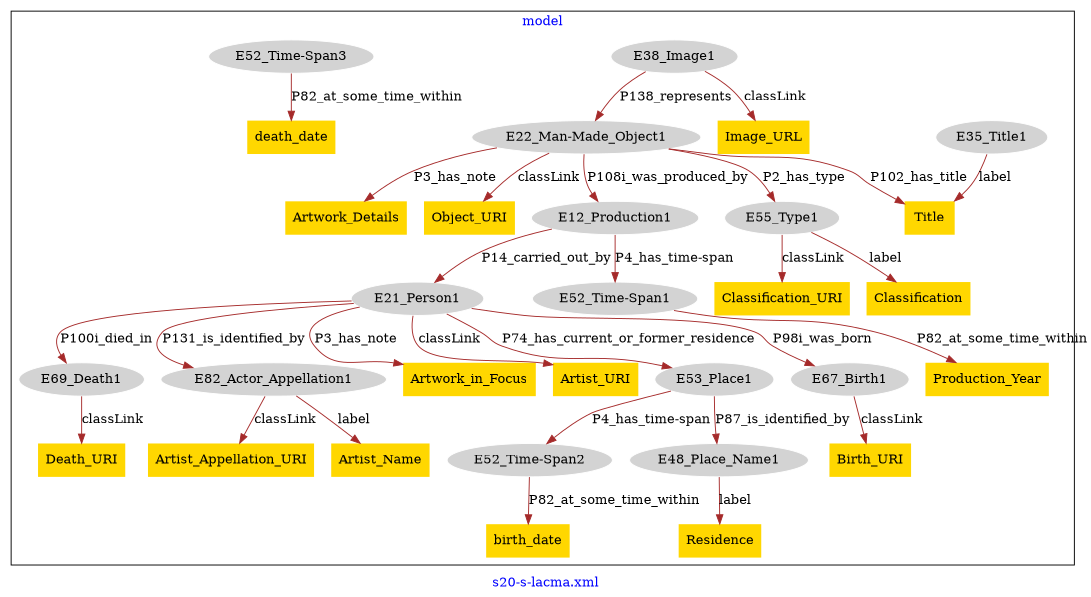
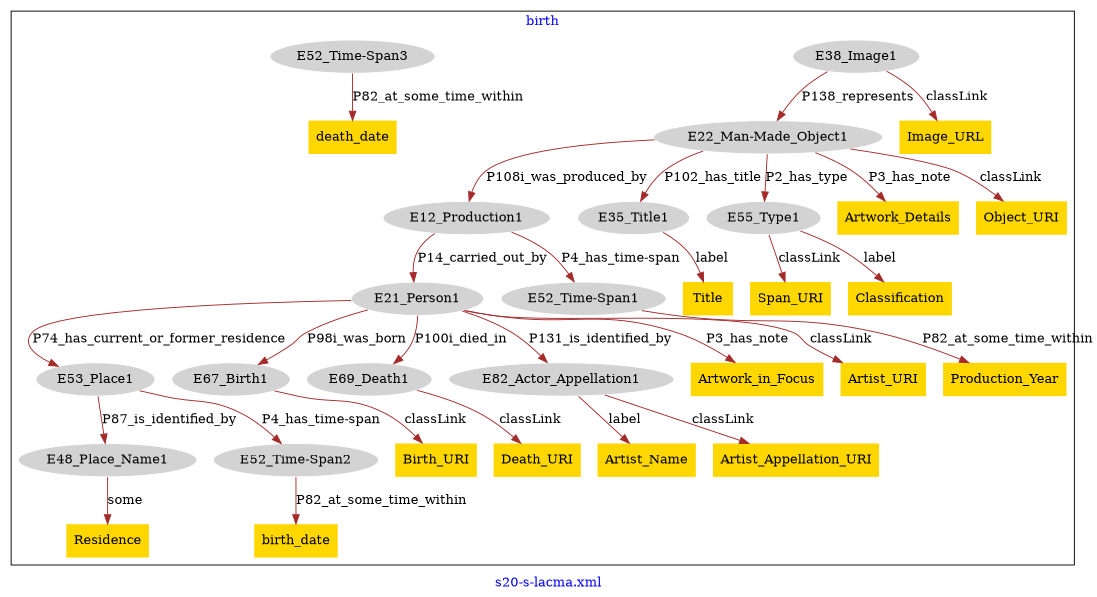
cluster "model": label "model" -> "birth"
edge "E22_Man-Made_Object1" -> "Title": now "E22_Man-Made_Object1" -> "E35_Title1"
node "Classification_URI": label "Classification_URI" -> "Span_URI"
edge "E48_Place_Name1" -> "Residence": label "label" -> "some"
